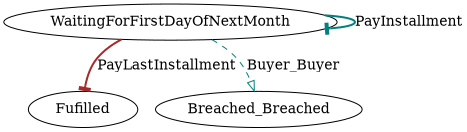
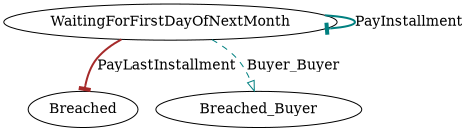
node "Fufilled": label "Fufilled" -> "Breached"
node "Breached_Breached": label "Breached_Breached" -> "Breached_Buyer"
